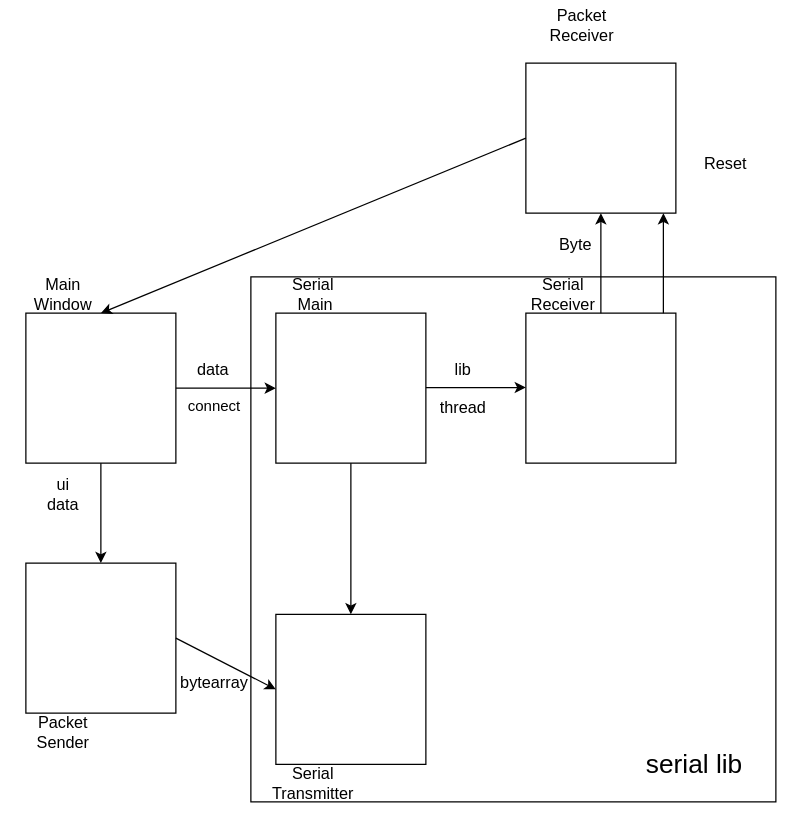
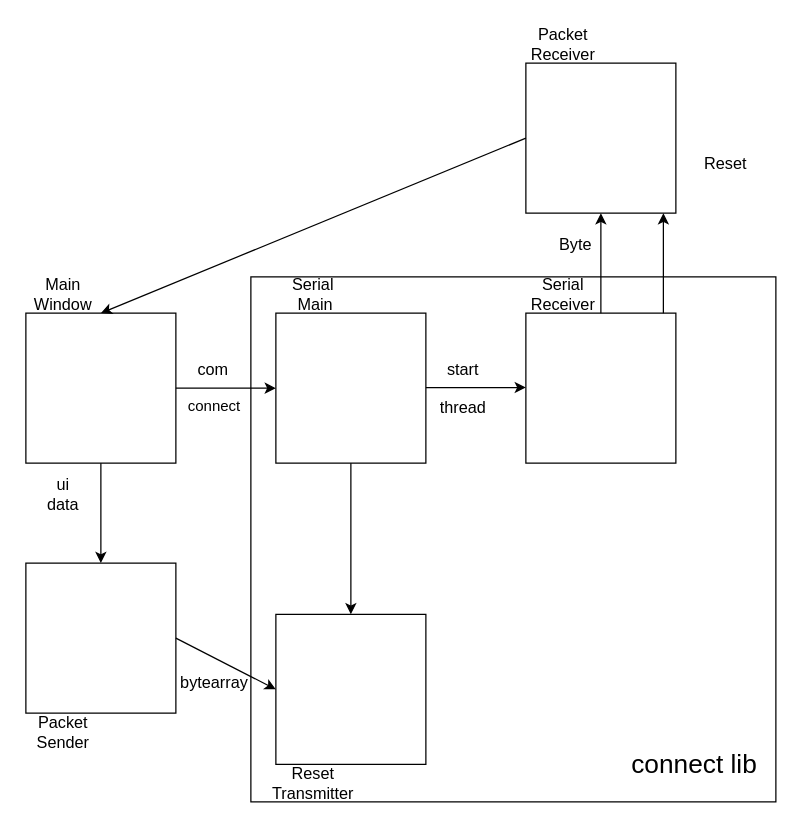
node "Packet Receiver": moved (582, 26) -> (563, 44)
node "data": label "data" -> "com"
node "lib": label "lib" -> "start"
node "serial lib": label "serial lib" -> "connect lib"
node "Serial Transmitter": label "Serial Transmitter" -> "Reset Transmitter"
